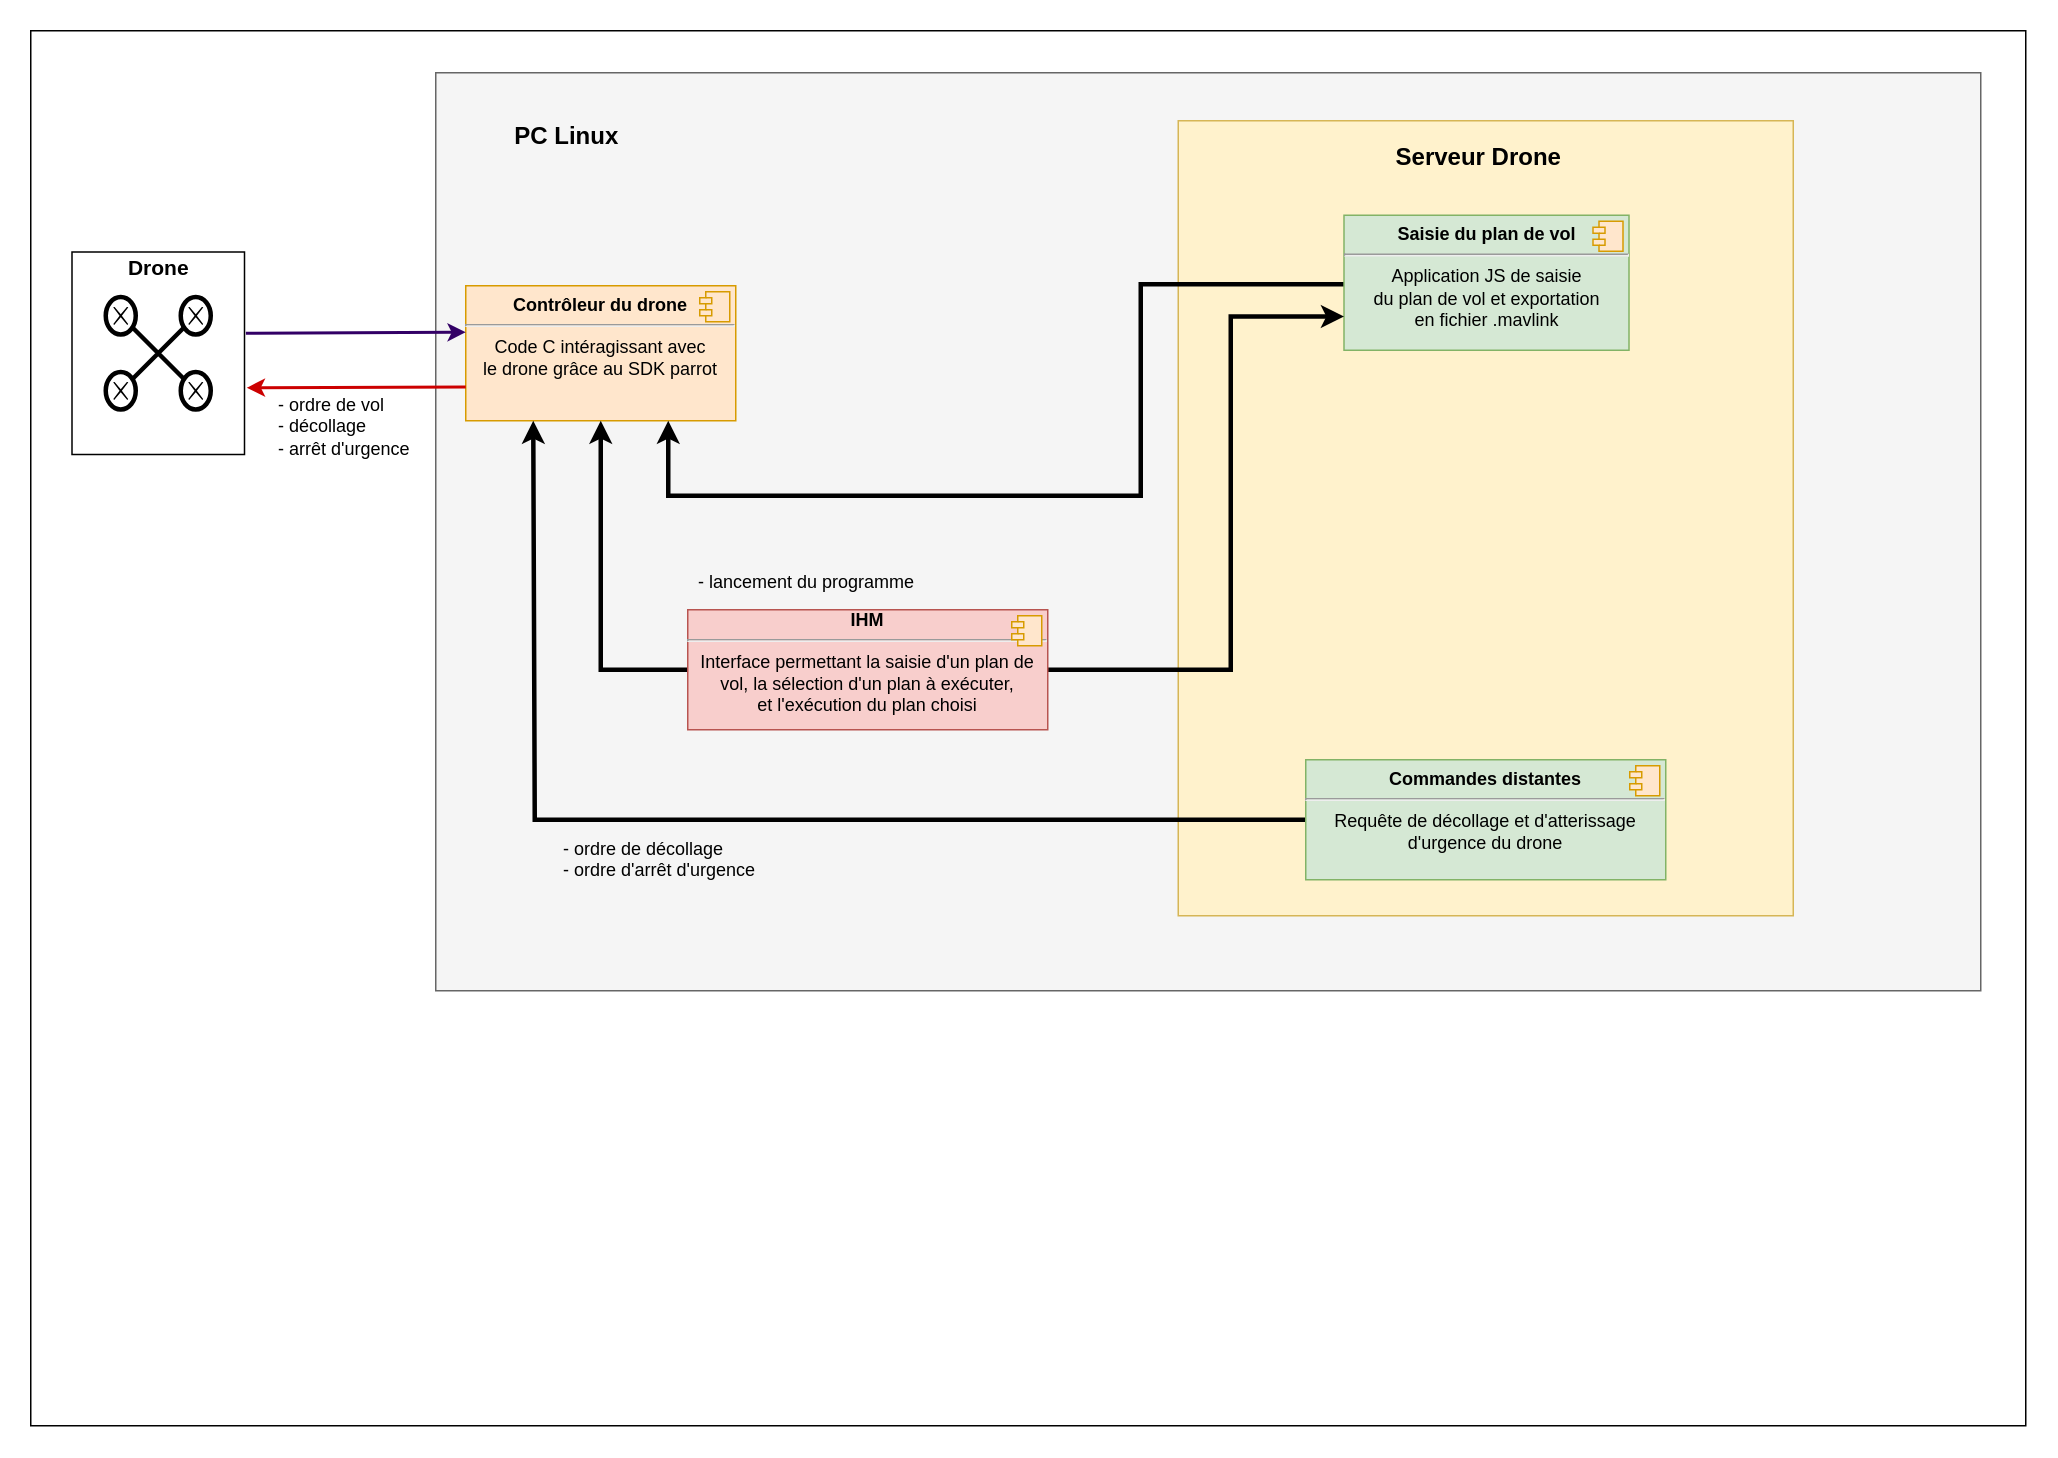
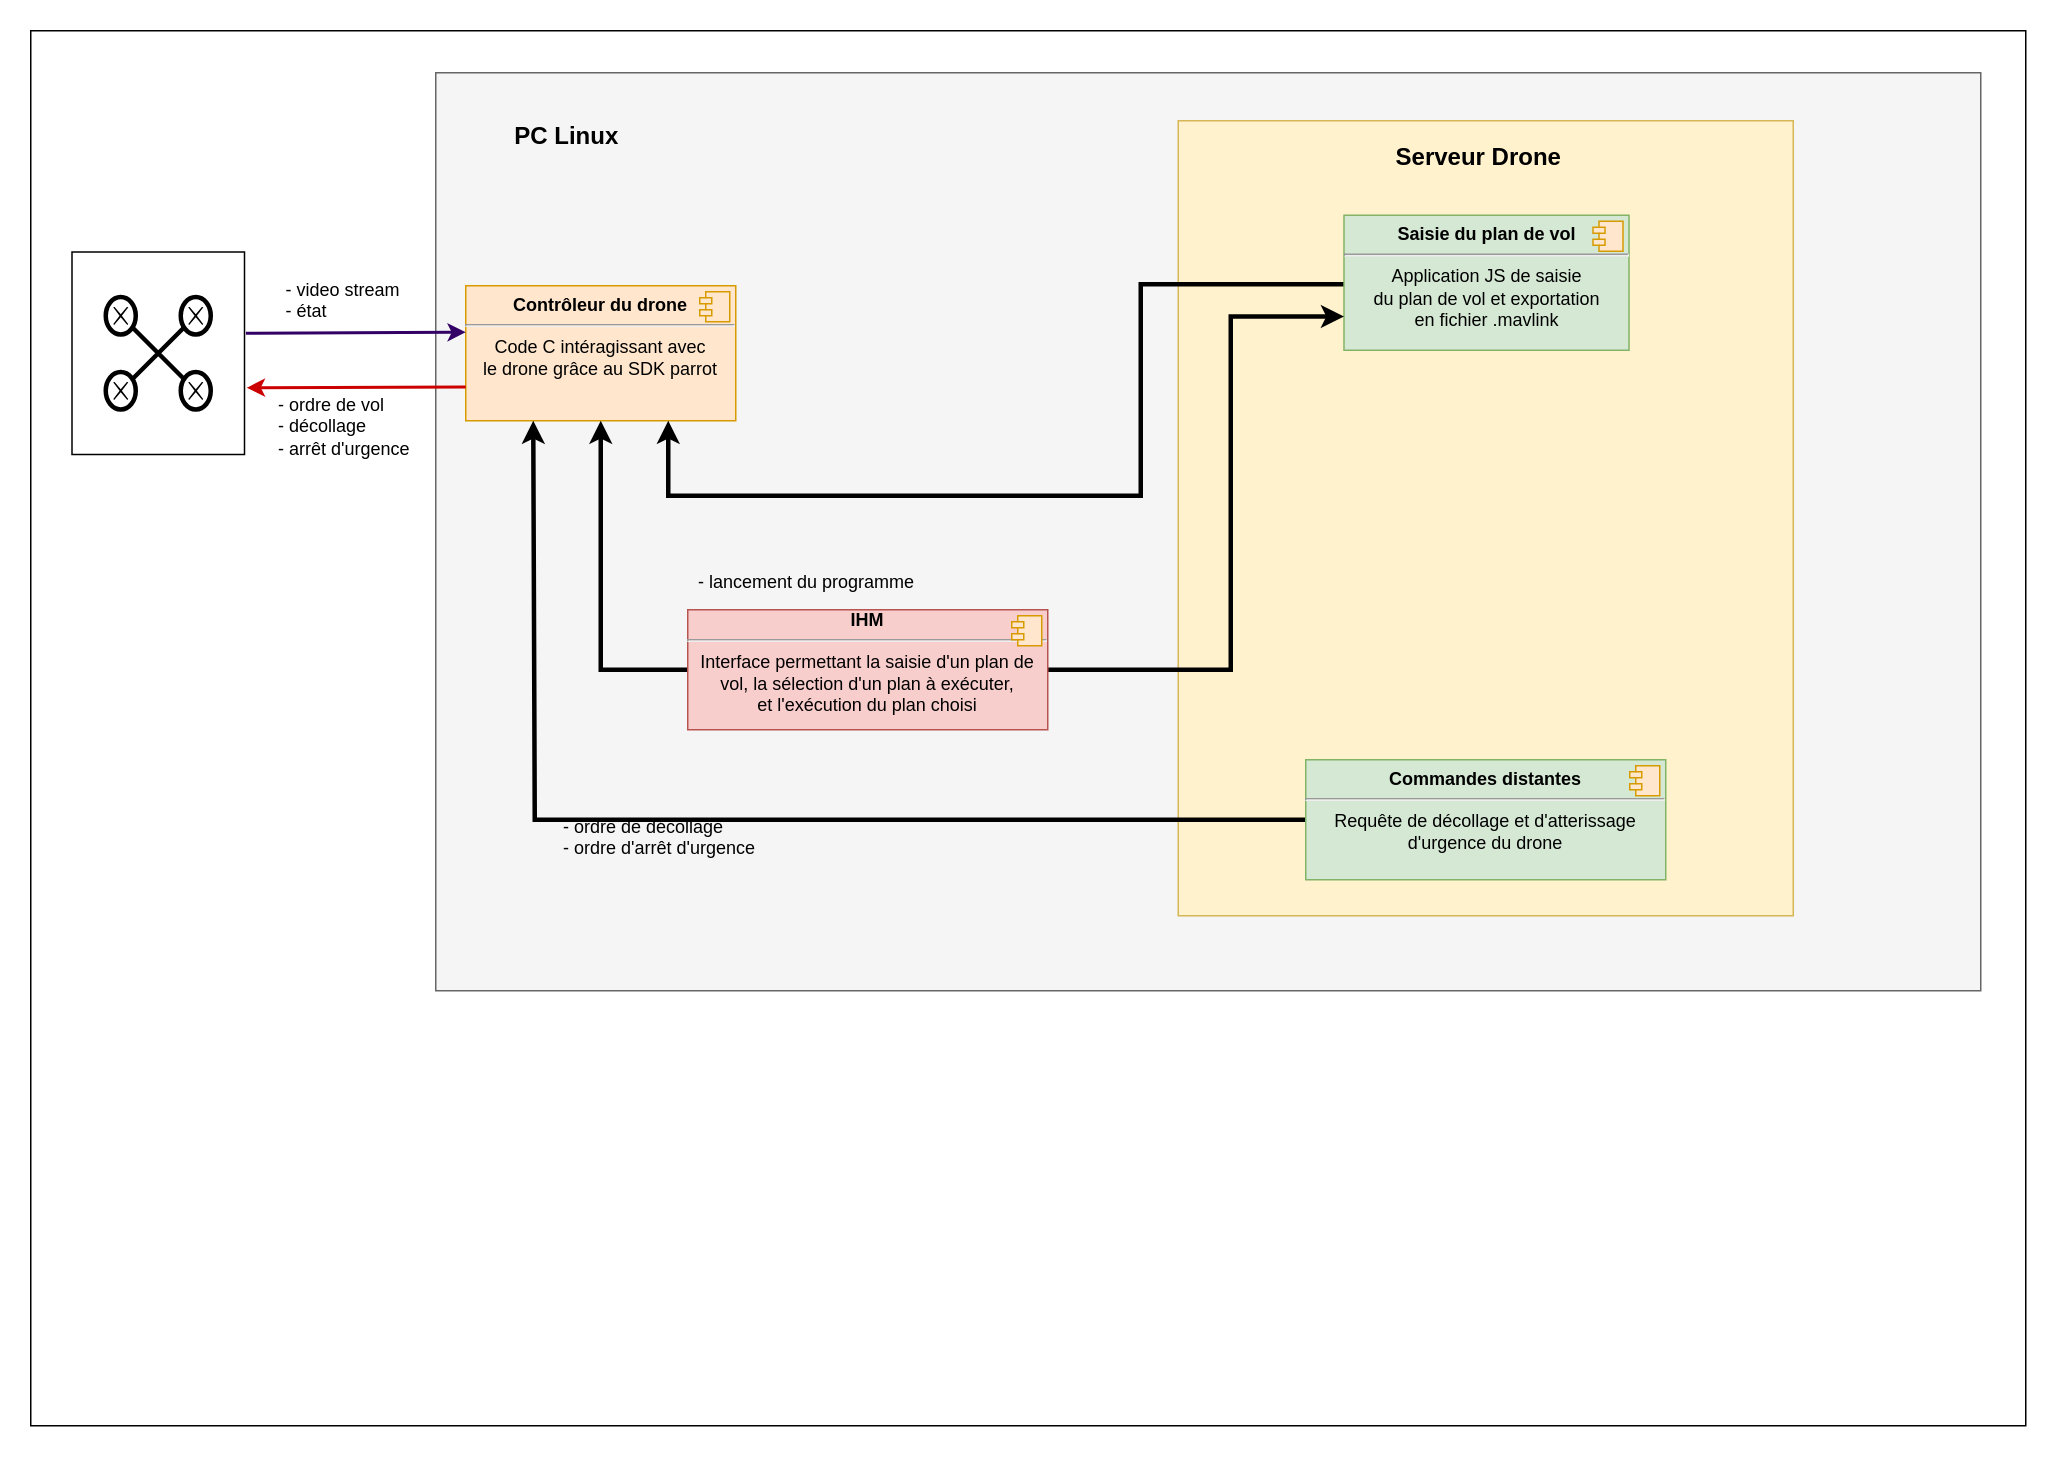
node "Drone": removed
node "- video stream - état": added
node "- ordre de décollage - ordre d'arrêt d'urgence": moved (668, 857) -> (668, 835)
